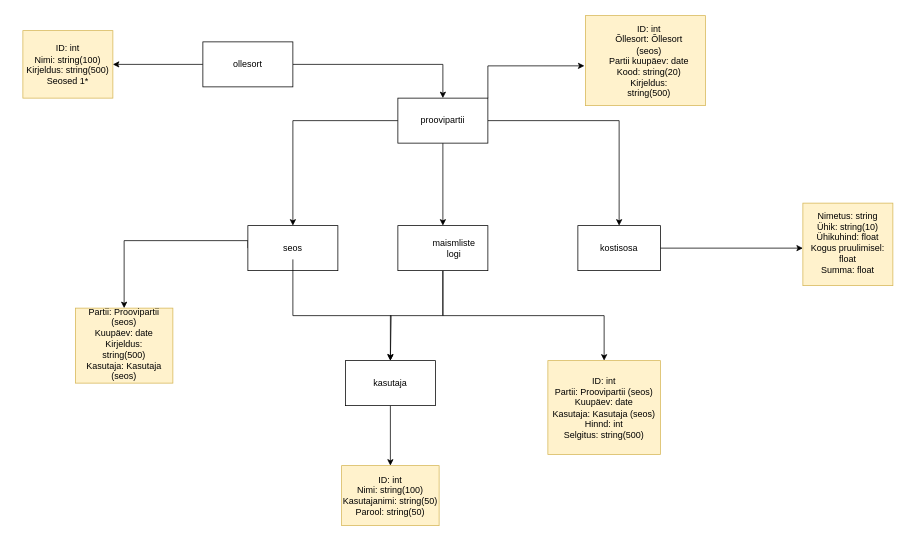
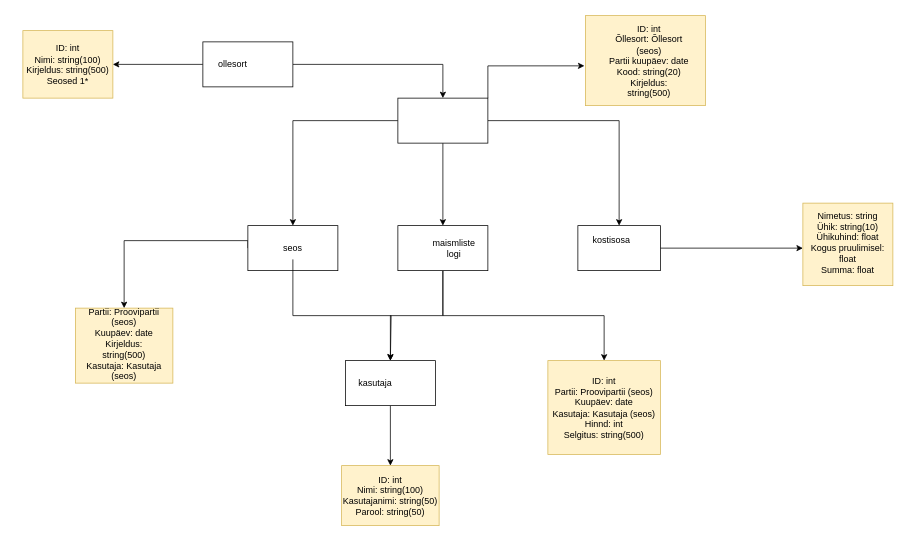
node "ollesort": moved (248, 64) -> (233, 64)
node "proovipartii": removed
node "kostisosa": moved (619, 248) -> (612, 240)
node "kasutaja": moved (390, 383) -> (375, 383)
